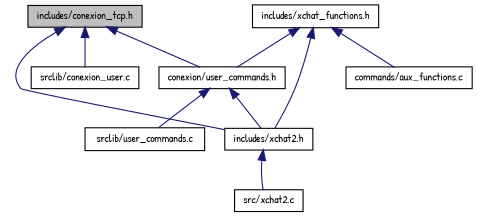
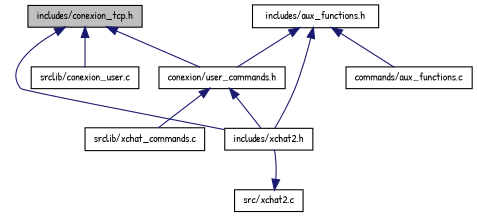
node "includes/xchat_functions.h": label "includes/xchat_functions.h" -> "includes/aux_functions.h"
node "srclib/user_commands.c": label "srclib/user_commands.c" -> "srclib/xchat_commands.c"
edge "src/xchat2.c" -> "includes/xchat2.h": reversed
